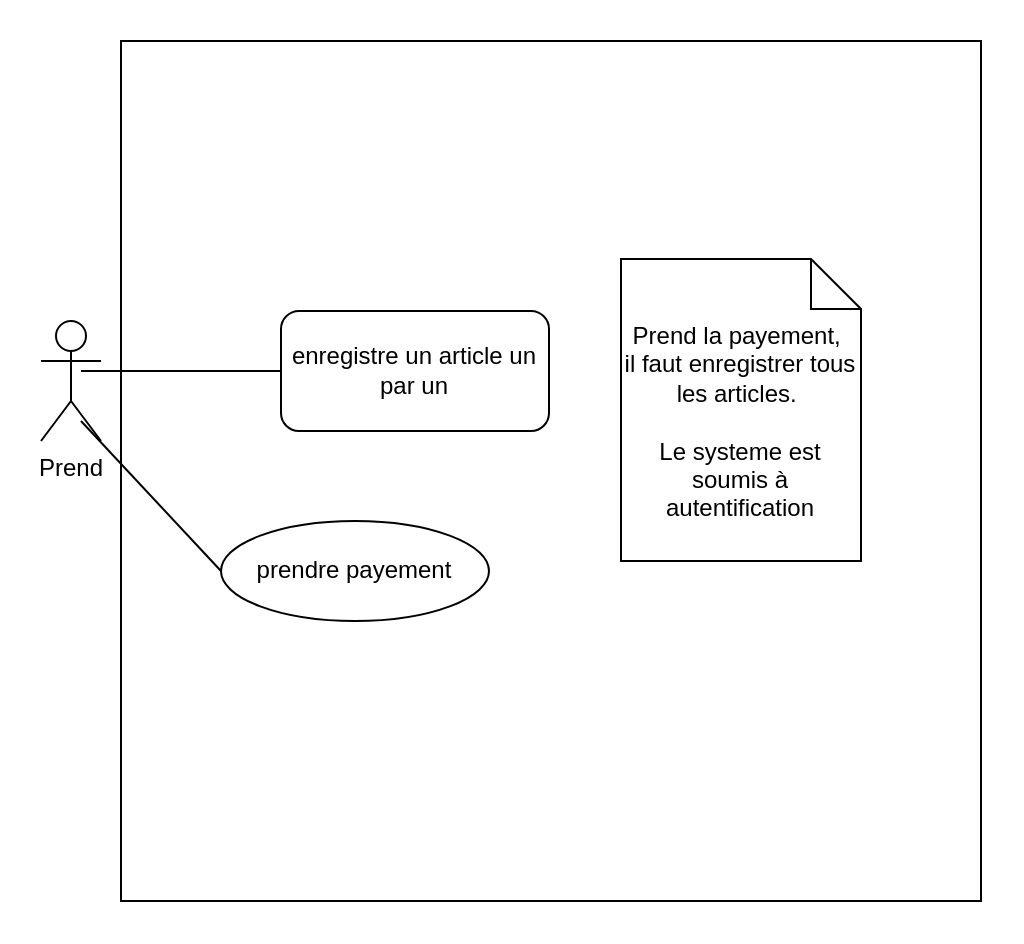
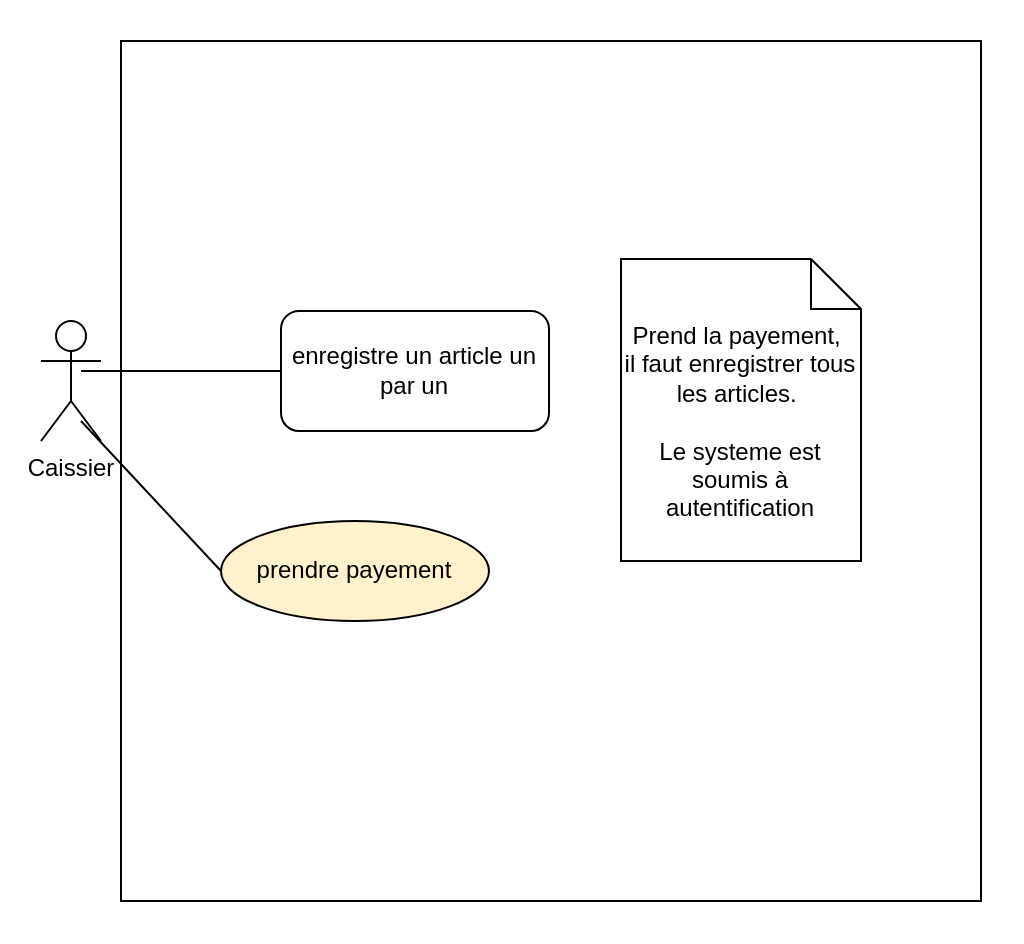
node "Prend": label "Prend" -> "Caissier"
node "prendre payement": fillcolor #ffffff -> #fff2cc
